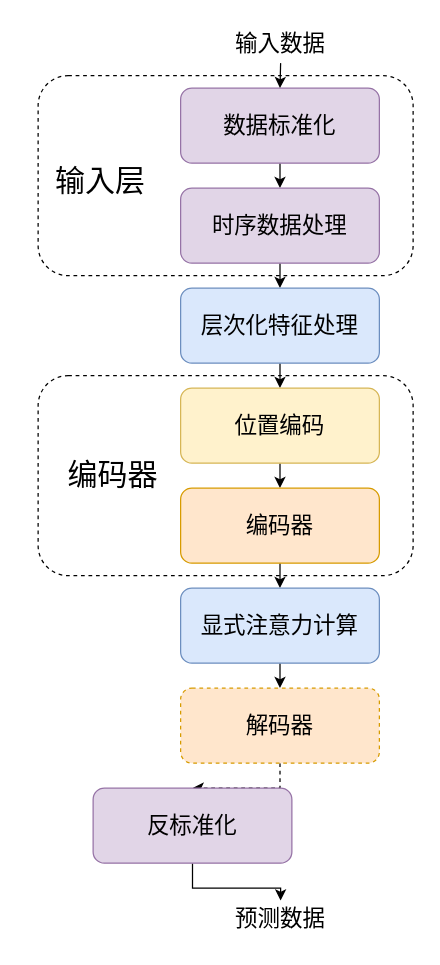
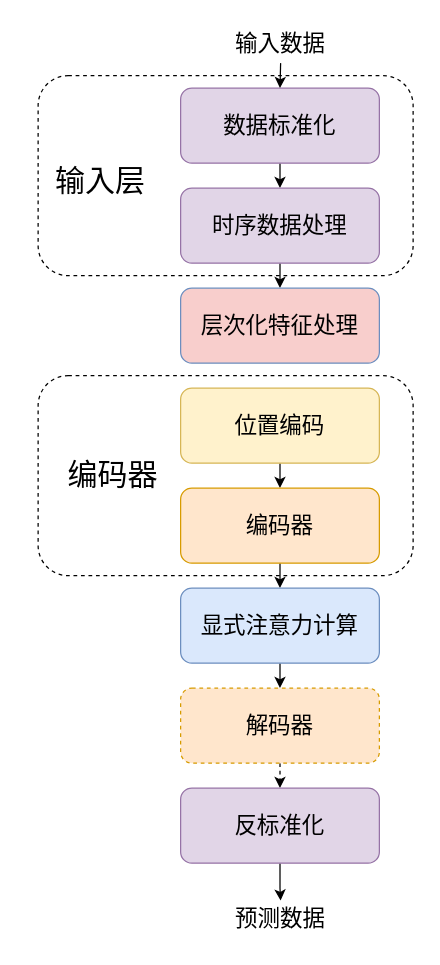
node "层次化特征处理": fillcolor #dae8fc -> #f8cecc
edge "层次化特征处理" -> "位置编码": removed
node "反标准化": moved (193, 826) -> (280, 826)
